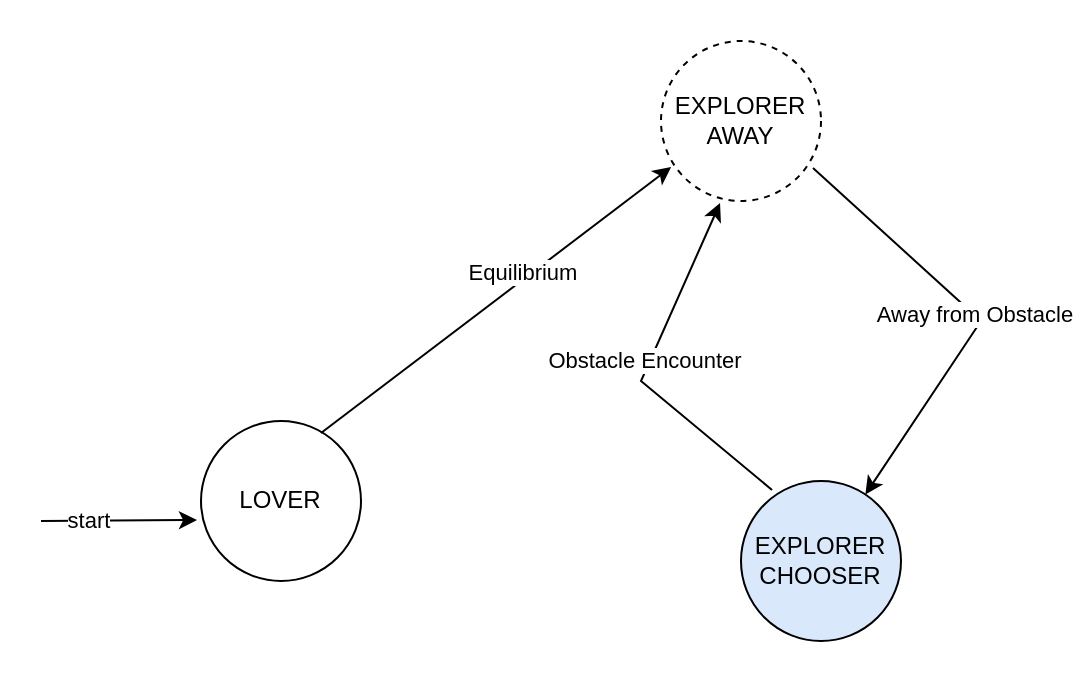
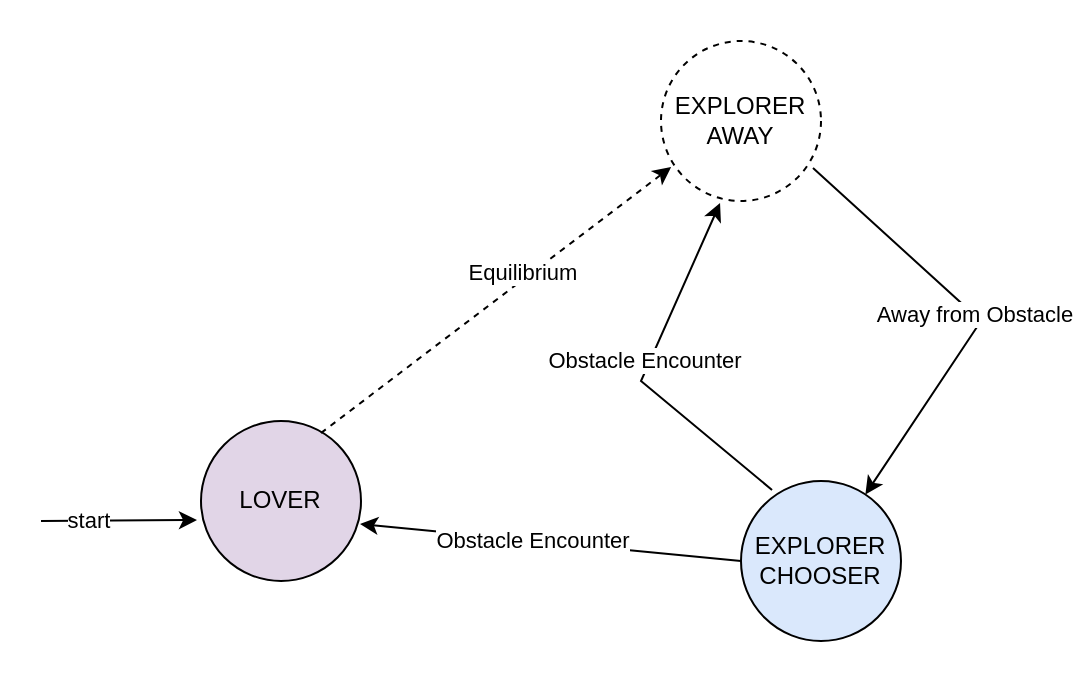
edge "LOVER" -> "EXPLORER AWAY": style solid -> dashed
node "LOVER": fillcolor #ffffff -> #e1d5e7
edge "EXPLORER CHOOSER" -> "LOVER": added, label "Obstacle Encounter"
